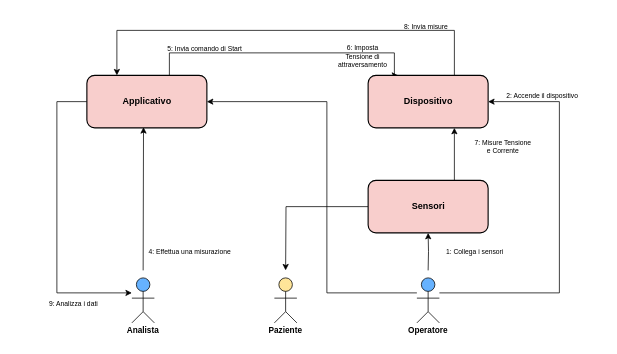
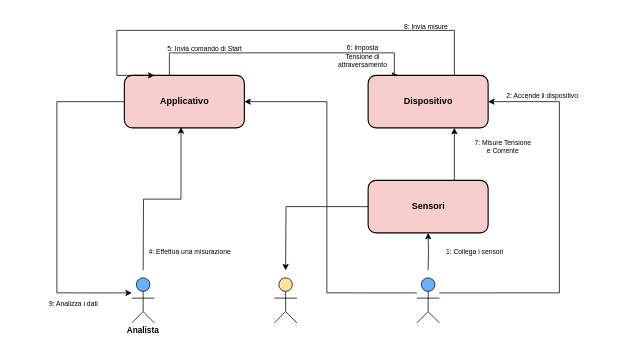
node "Applicativo": moved (147, 102) -> (184, 102)
node "Paziente": removed
node "Operatore": removed
